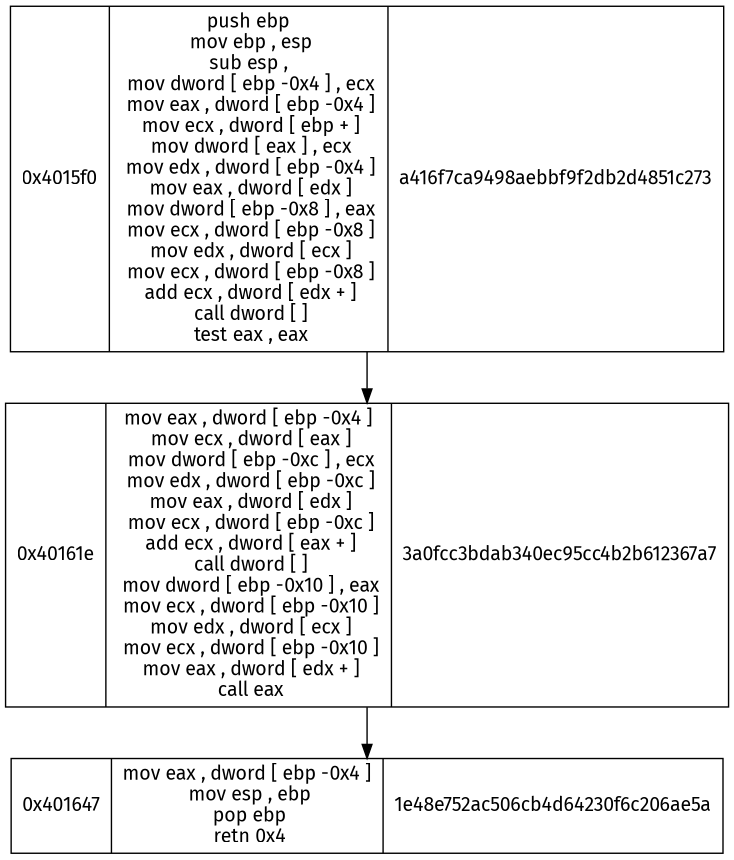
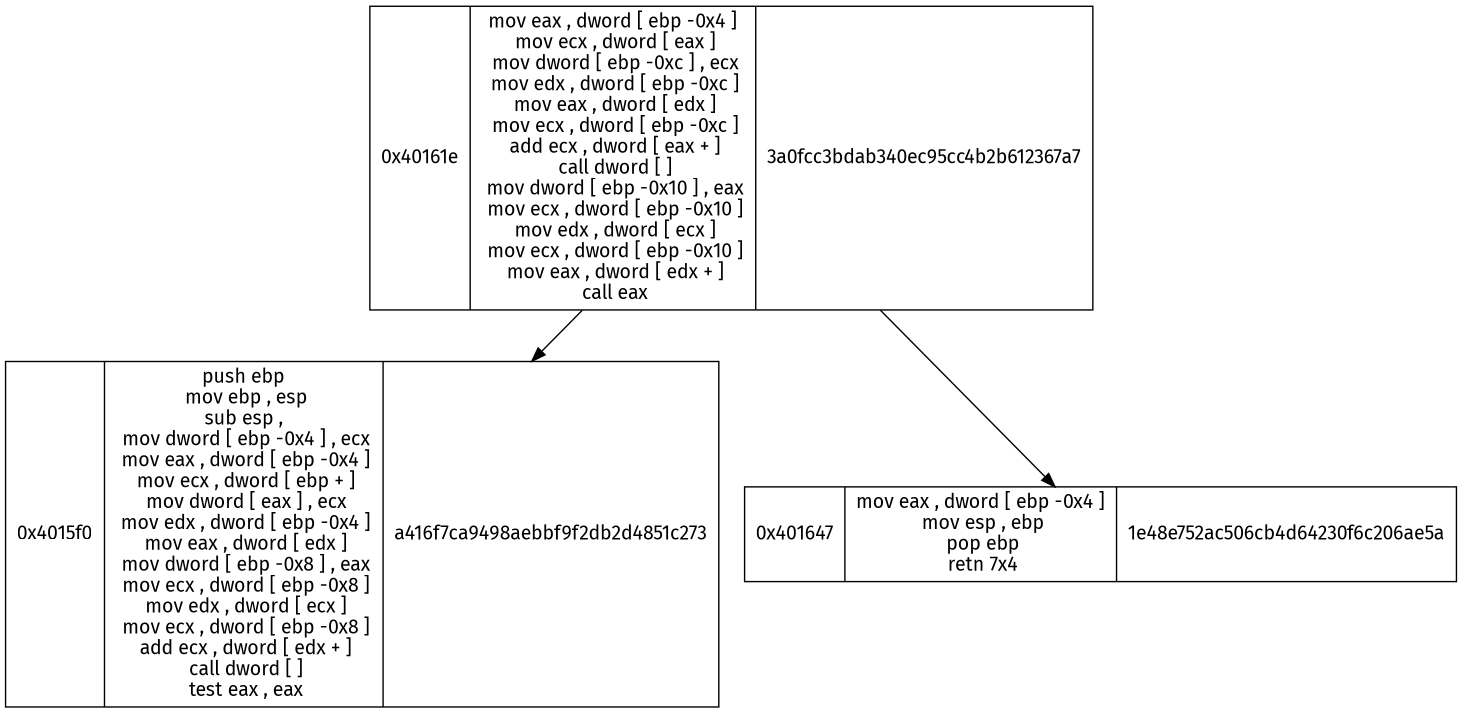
edge "0x4015f0" -> "0x40161e": reversed
node "0x401647": text "retn 0x4" -> "retn 7x4"
